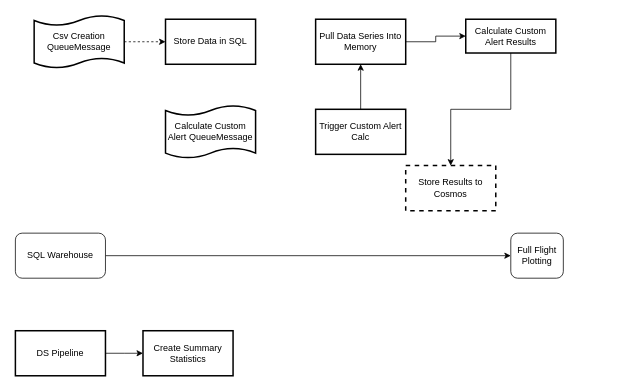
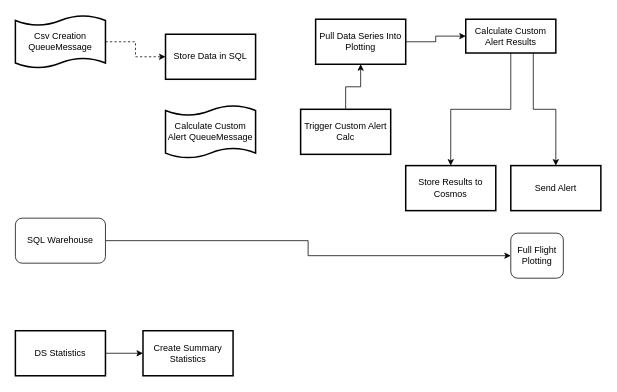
node "Csv Creation QueueMessage": moved (79, 42) -> (60, 42)
node "Store Data in SQL": moved (210, 42) -> (210, 57)
node "Pull Data Series Into Memory": label "Pull Data Series Into Memory" -> "Pull Data Series Into Plotting"
edge "Calculate Custom Alert Results" -> "Send Alert": added
node "Trigger Custom Alert Calc": moved (360, 132) -> (345, 132)
node "Store Results to Cosmos": style dashed -> solid
node "Send Alert": added
node "SQL Warehouse": moved (60, 255) -> (60, 240)
node "DS Pipeline": label "DS Pipeline" -> "DS Statistics"
